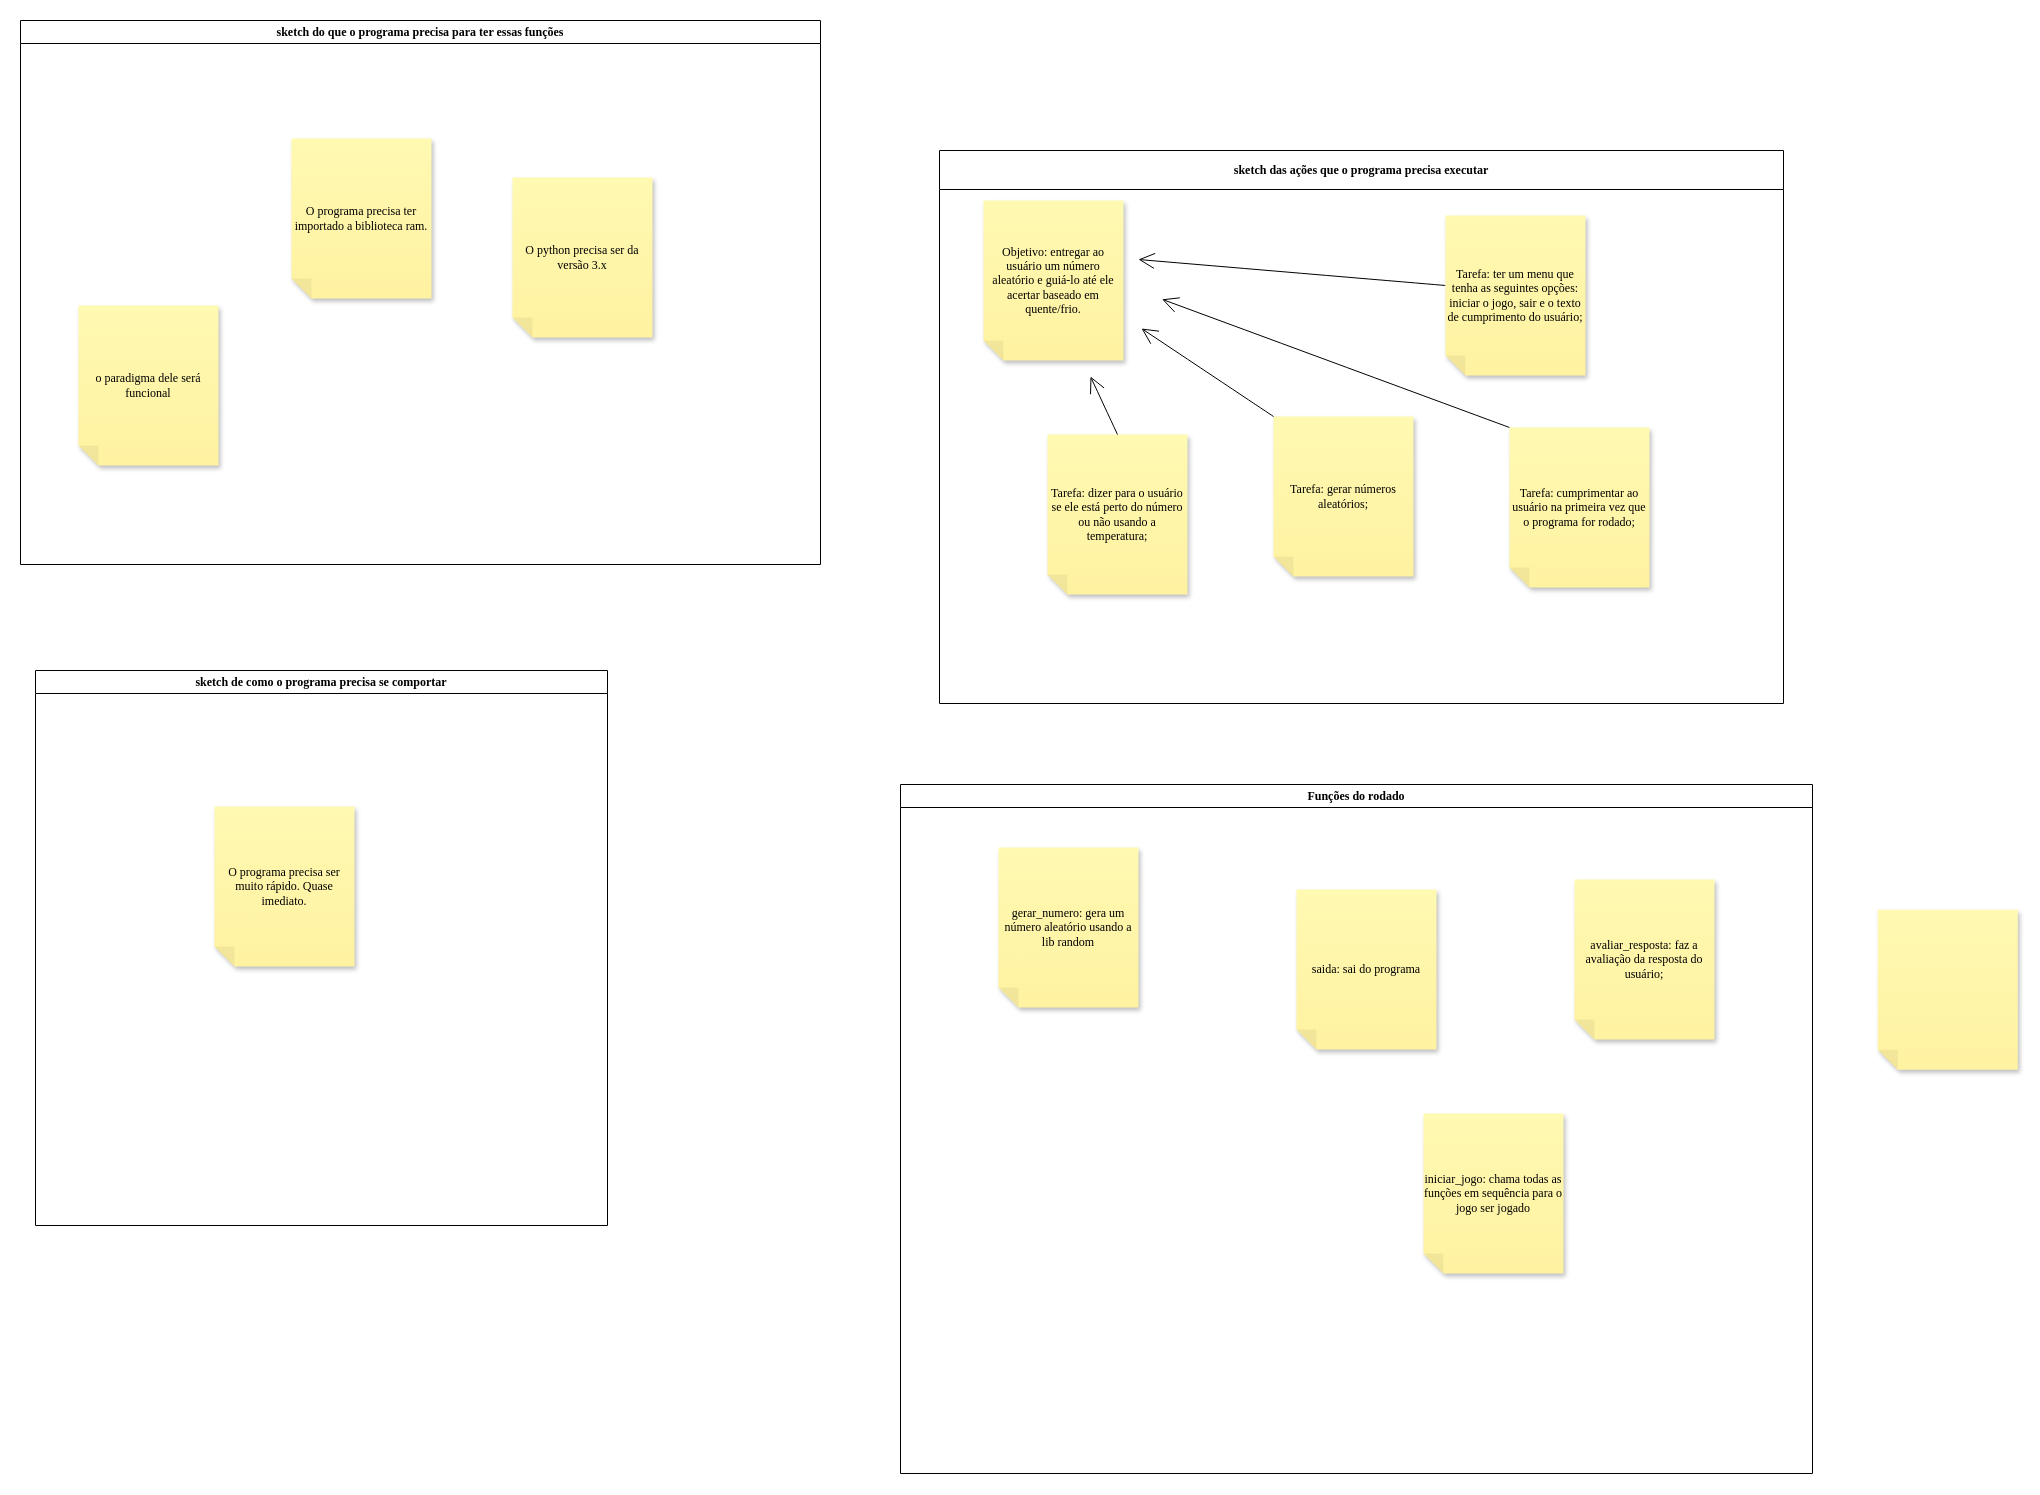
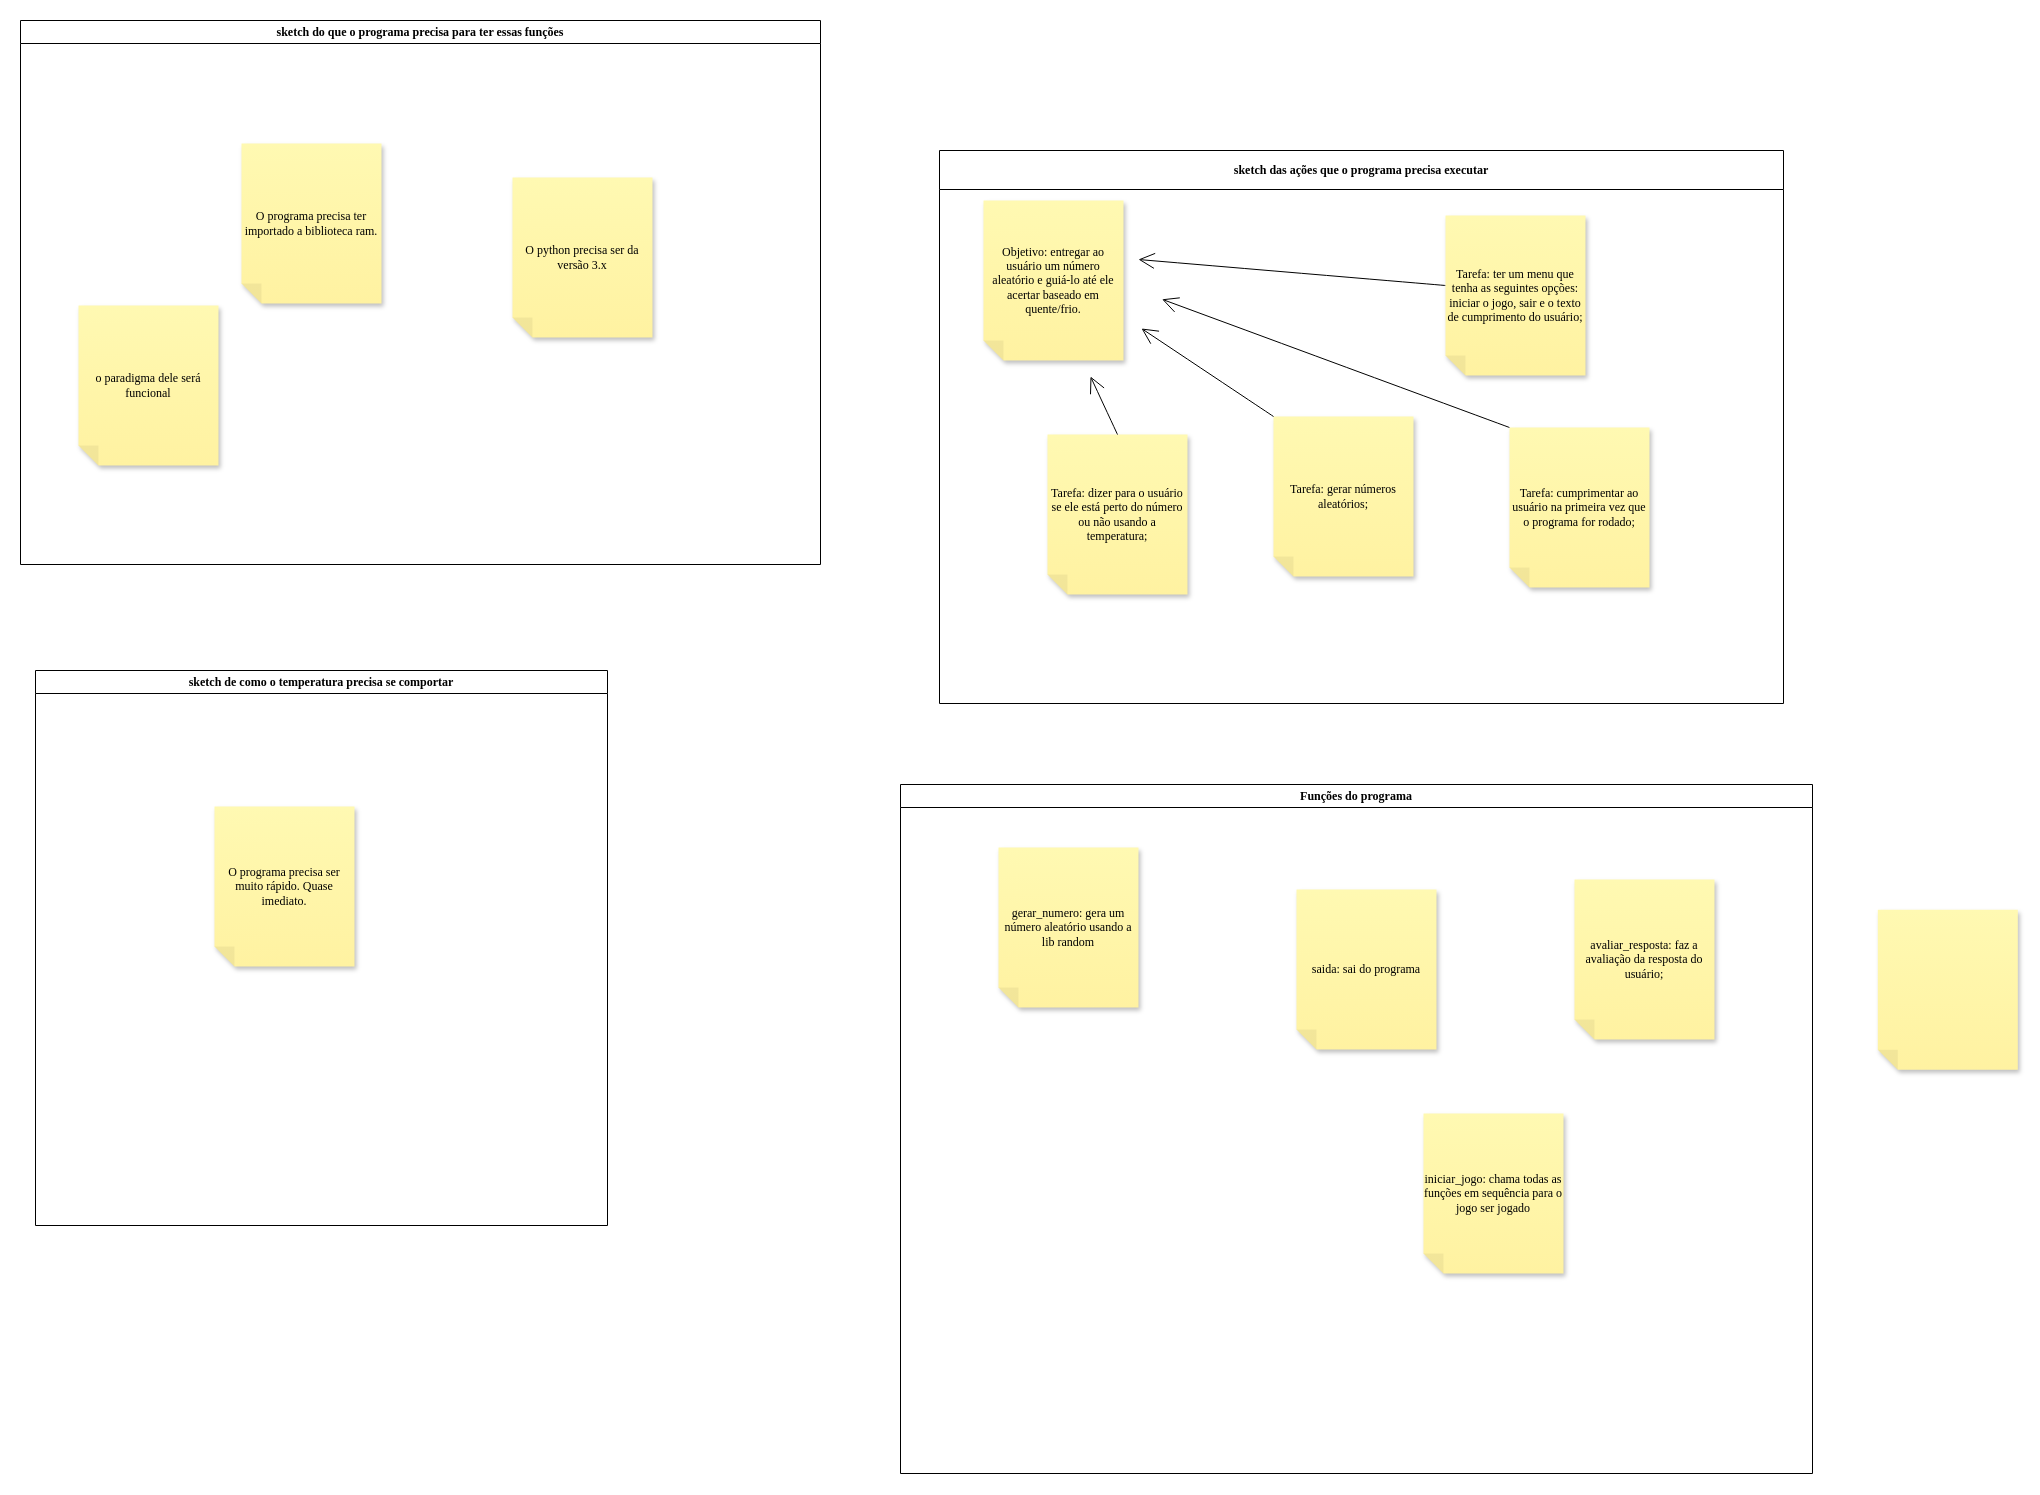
node "O programa precisa ter importado a biblioteca ram.": moved (362, 219) -> (312, 224)
node "sketch de como o programa precisa se comportar": label "sketch de como o programa precisa se comportar" -> "sketch de como o temperatura precisa se comportar"
node "Funções do rodado": label "Funções do rodado" -> "Funções do programa"
